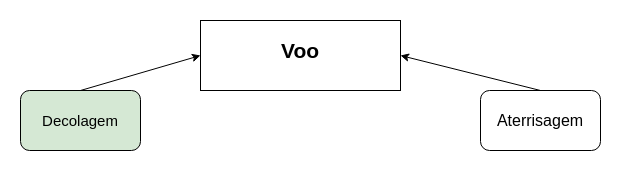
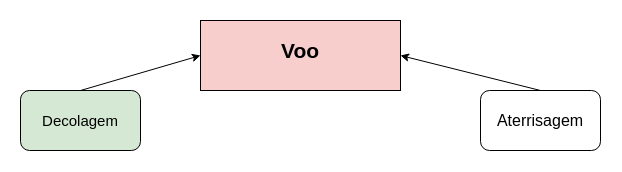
node "Voo": fillcolor #ffffff -> #f8cecc
